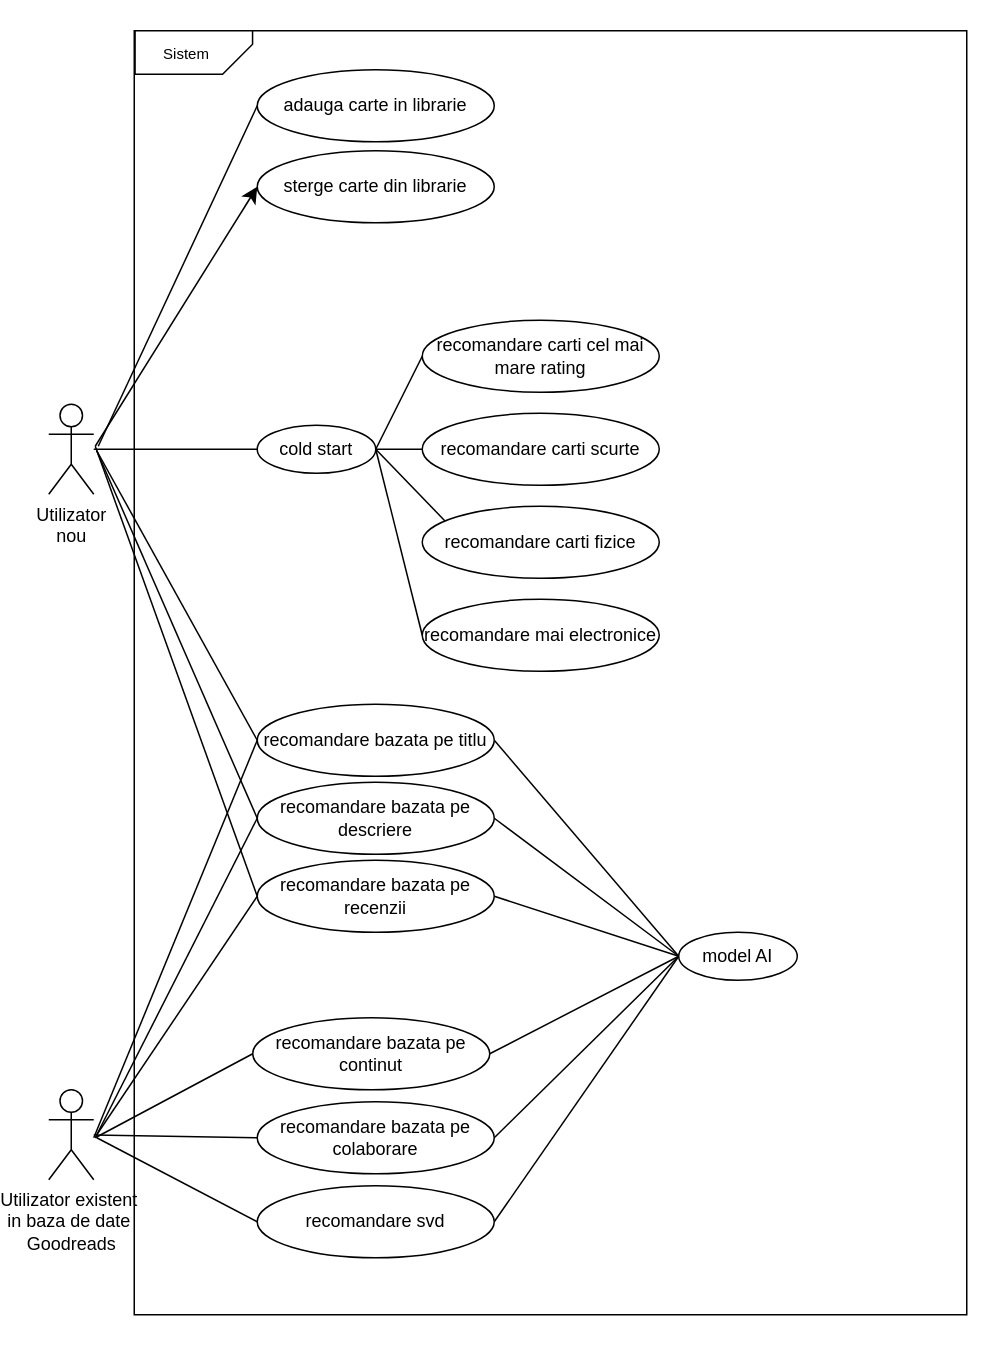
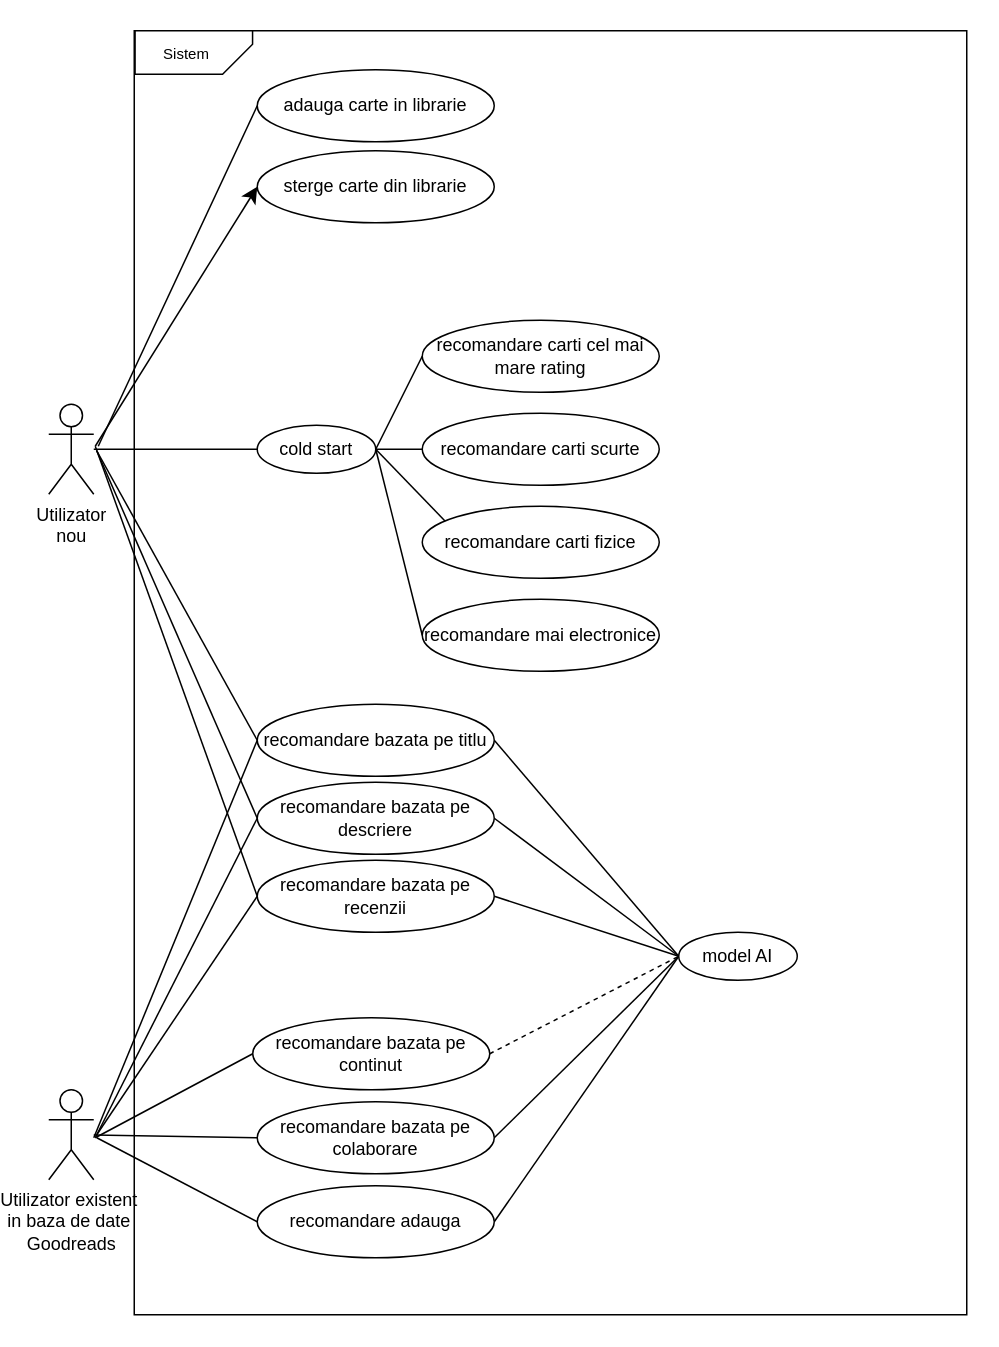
edge "model AI" -- "recomandare bazata pe continut": style solid -> dashed
node "recomandare svd": label "recomandare svd" -> "recomandare adauga"
